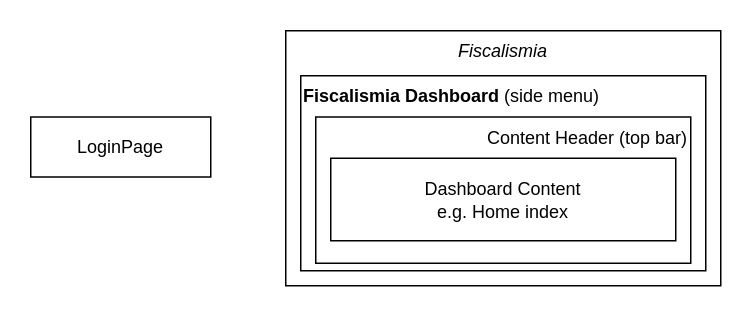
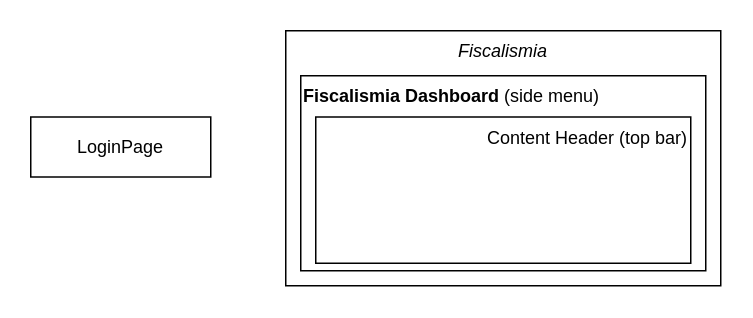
node "Dashboard Content e.g. Home index": removed
